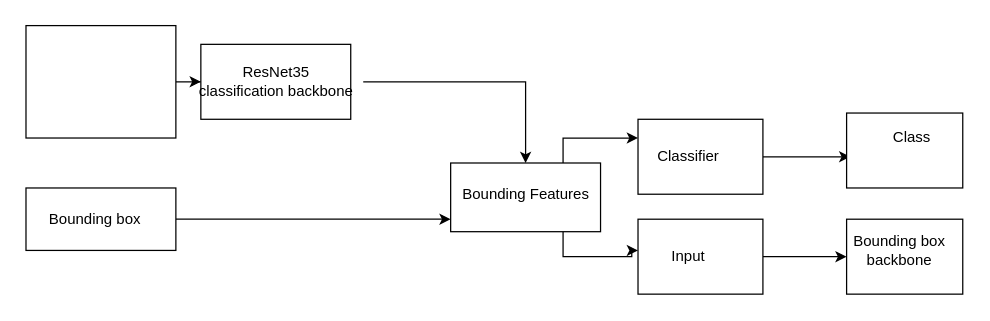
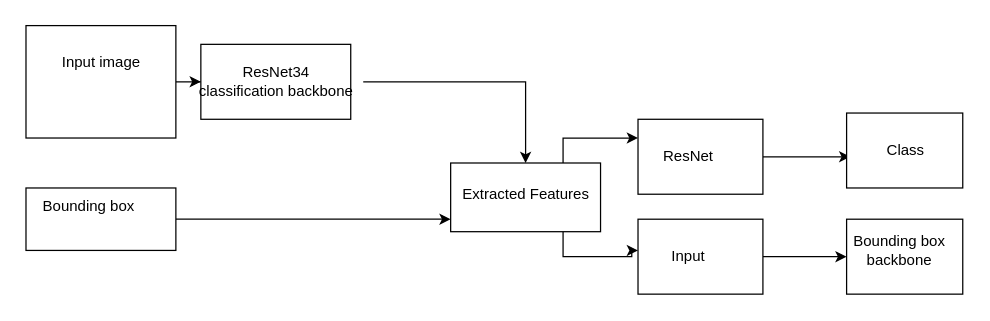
node "Input image": added
node "ResNet35 classification backbone": label "ResNet35 classification backbone" -> "ResNet34 classification backbone"
node "Class": moved (911, 138) -> (905, 151)
node "Classifier": label "Classifier" -> "ResNet"
node "Bounding Features": label "Bounding Features" -> "Extracted Features"
node "Bounding box": moved (94, 219) -> (88, 207)
